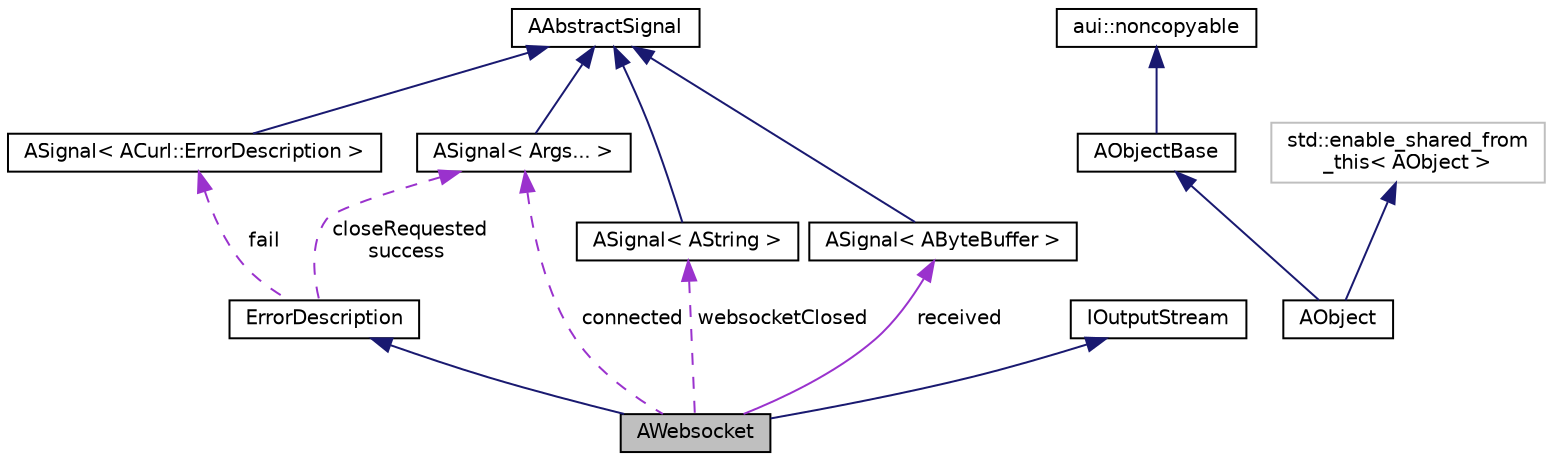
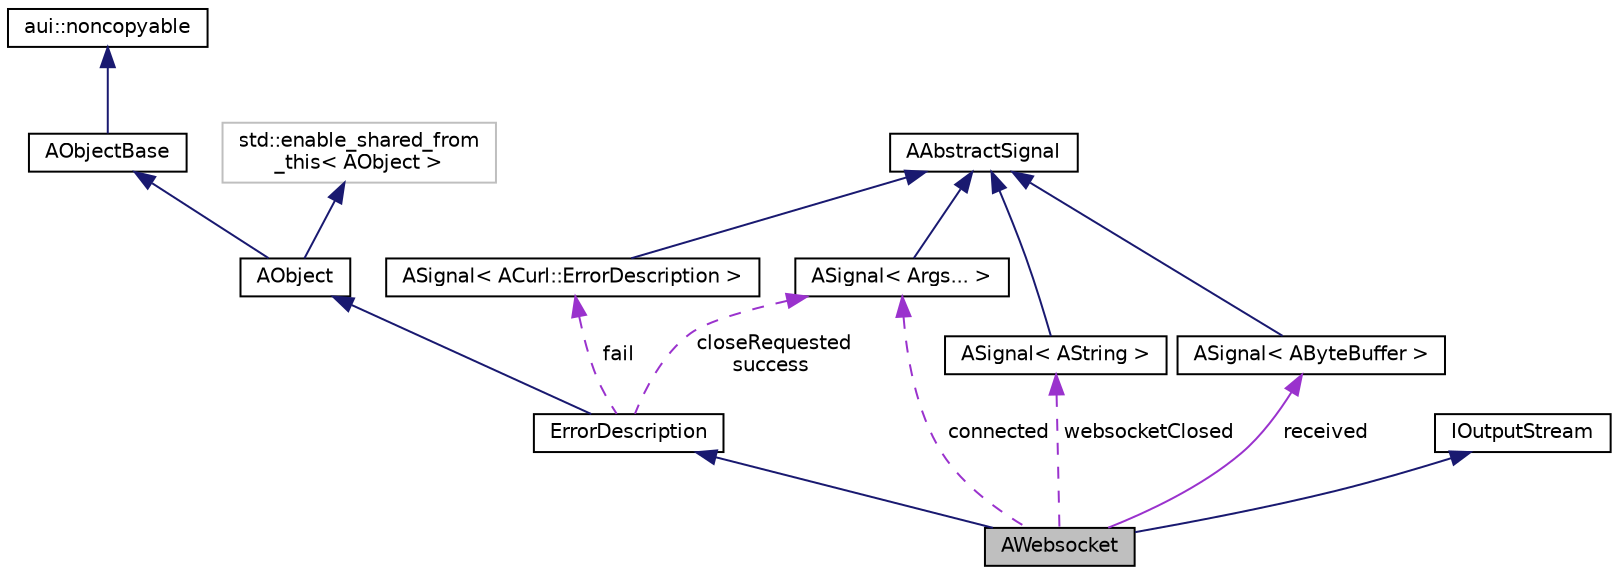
edge "ErrorDescription" -> "AObject": added
